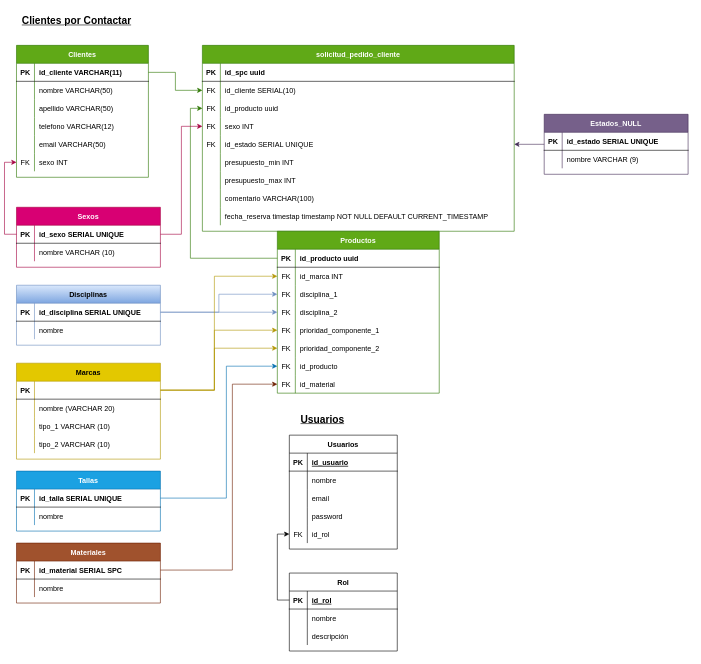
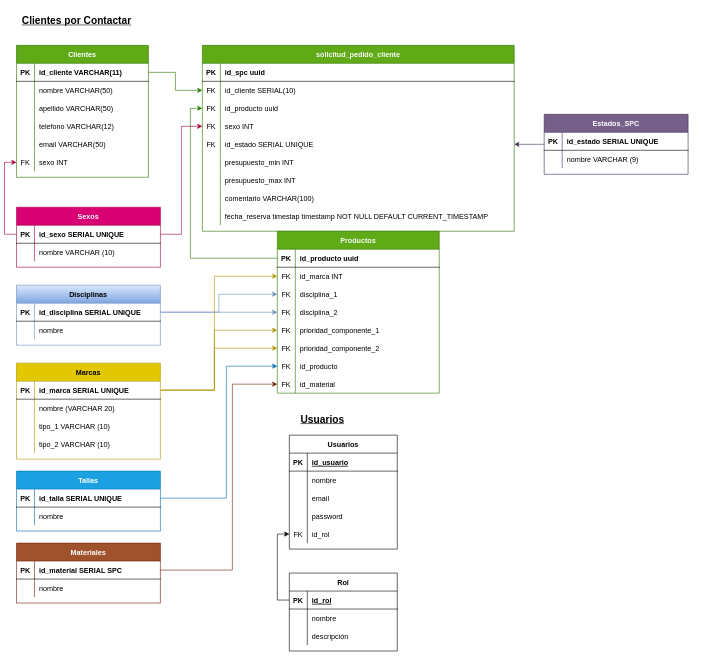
node "Estados_NULL": label "Estados_NULL" -> "Estados_SPC"
node "id_marca SERIAL UNIQUE": added
